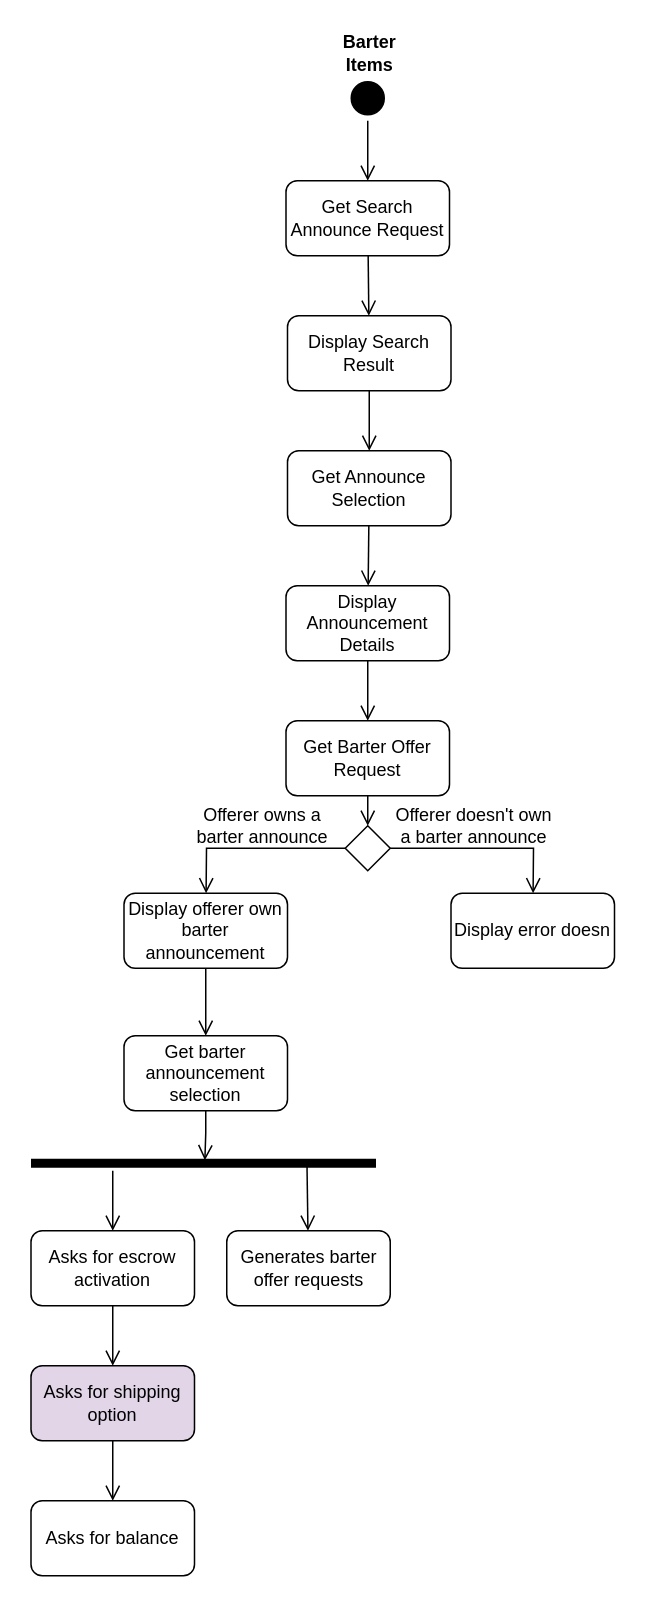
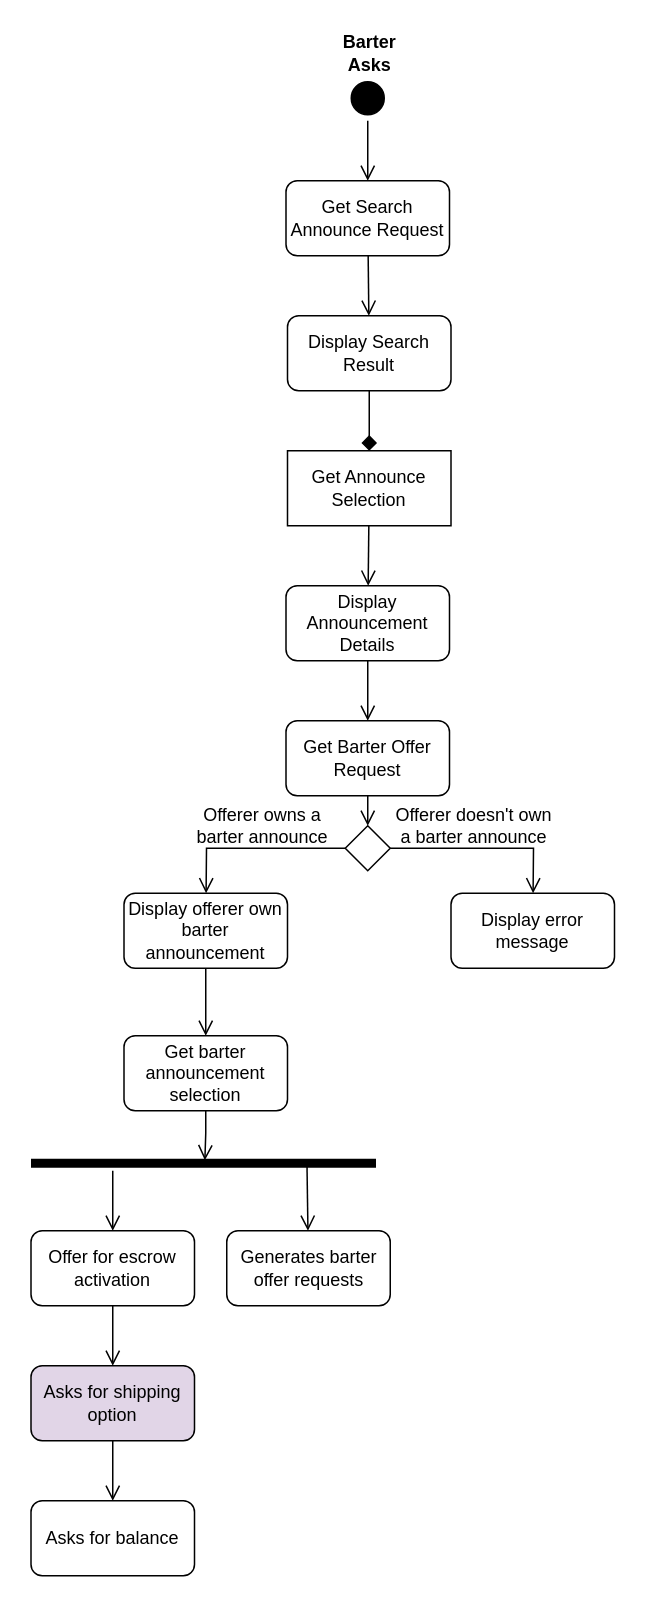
node "Barter Items": label "Barter Items" -> "Barter Asks"
edge "Display Search Result" -> "Get Announce Selection": arrowhead open -> diamond
node "Get Announce Selection": shape rounded rectangle -> rectangle
node "Display error doesn": label "Display error doesn" -> "Display error message"
node "Asks for escrow activation": label "Asks for escrow activation" -> "Offer for escrow activation"
